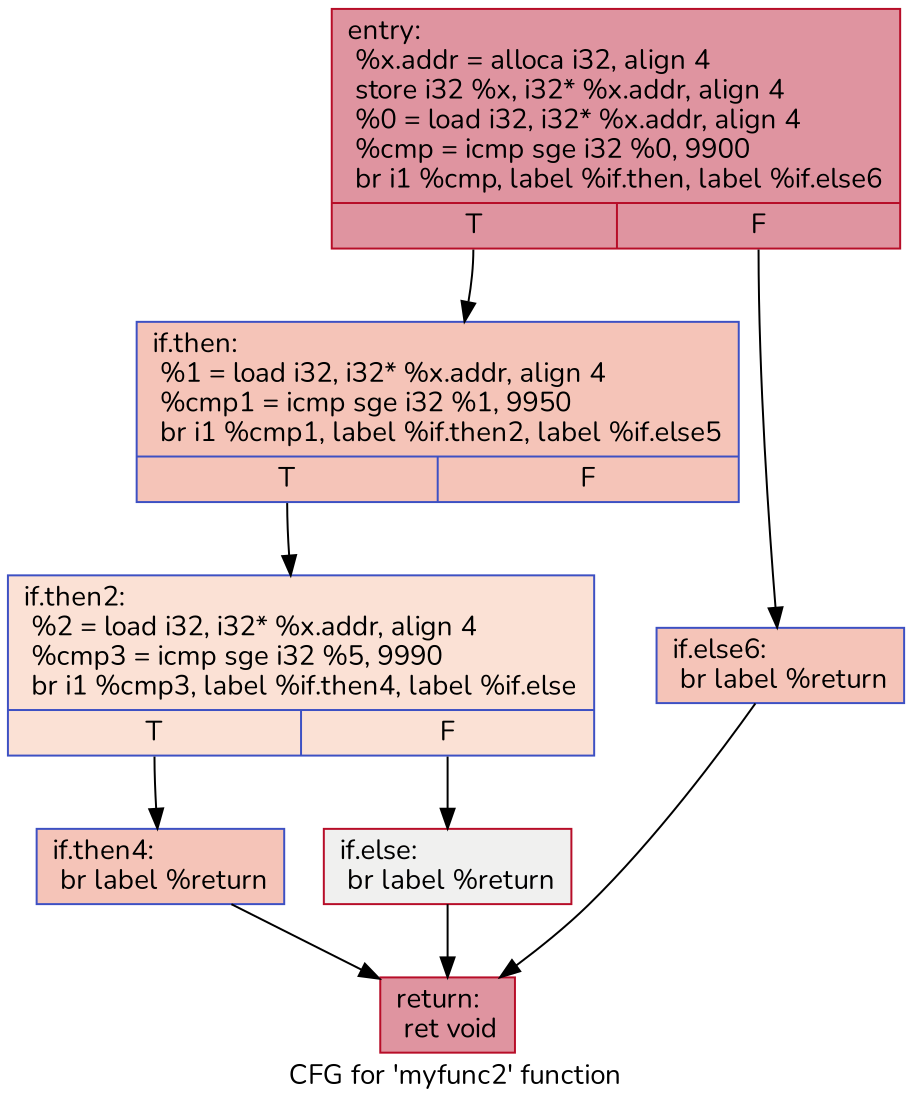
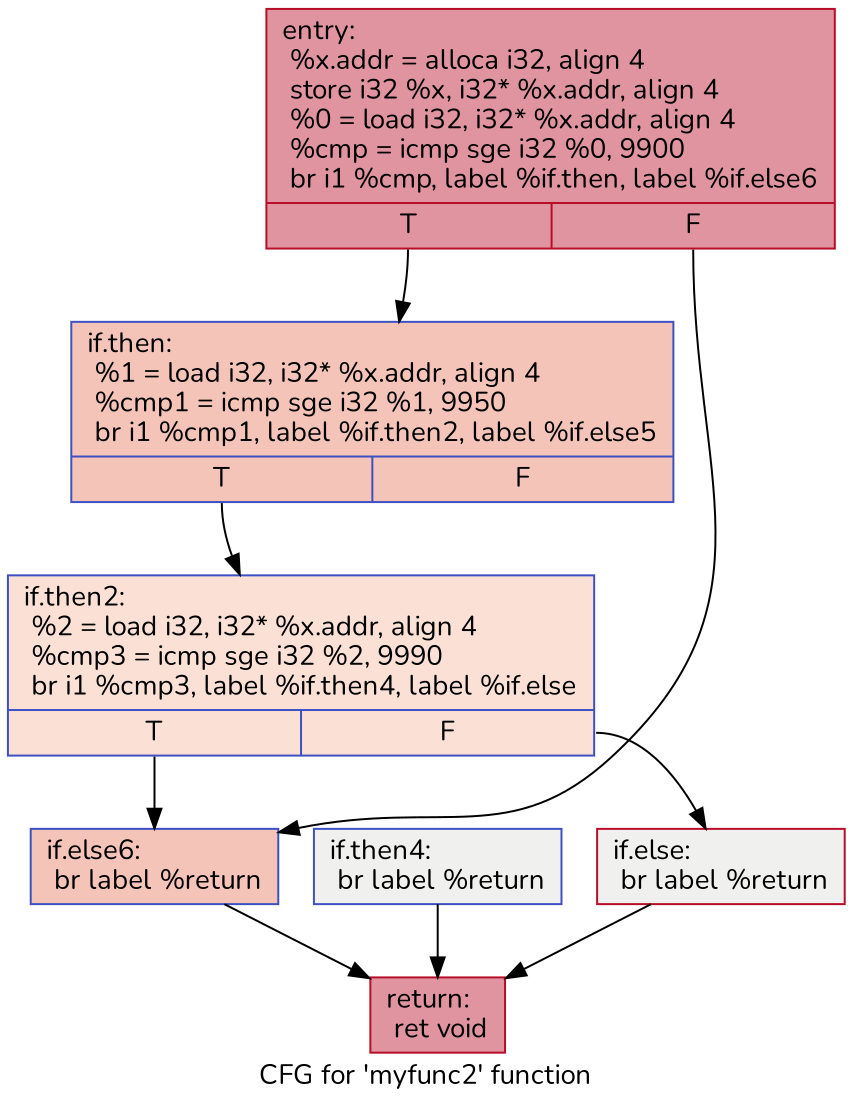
node "if.then2:": text "%cmp3 = icmp sge i32 %5, 9990" -> "%cmp3 = icmp sge i32 %2, 9990"
edge "if.then2:" -> "if.then4:": now "if.then2:" -> "if.else6:"
node "if.then4:": fillcolor #e97a5f70 -> #dedcdb70
